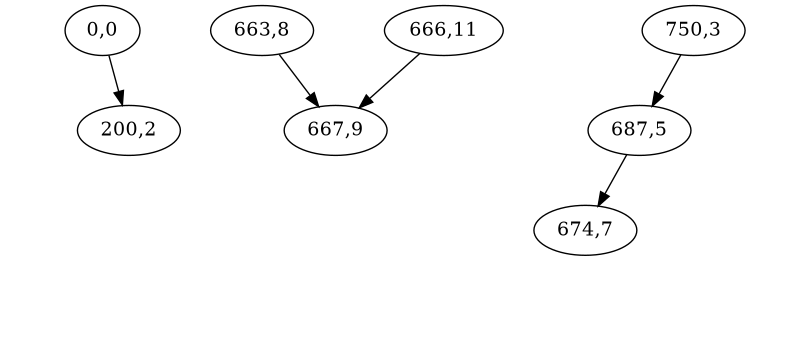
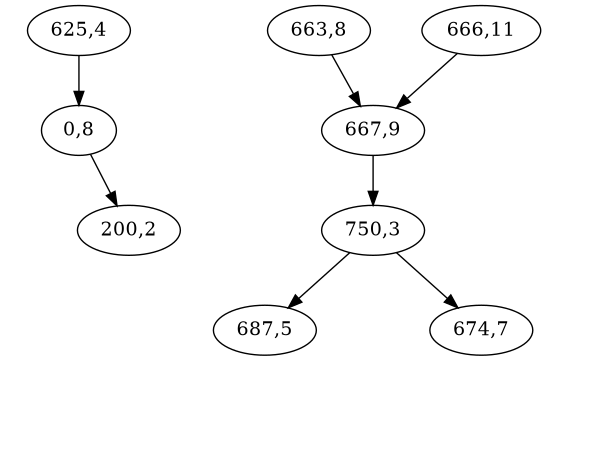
node "625,4": added
node "0,0": label "0,0" -> "0,8"
edge "667,9" -> "750,3": added
edge "687,5" -> "674,7": now "750,3" -> "674,7"
